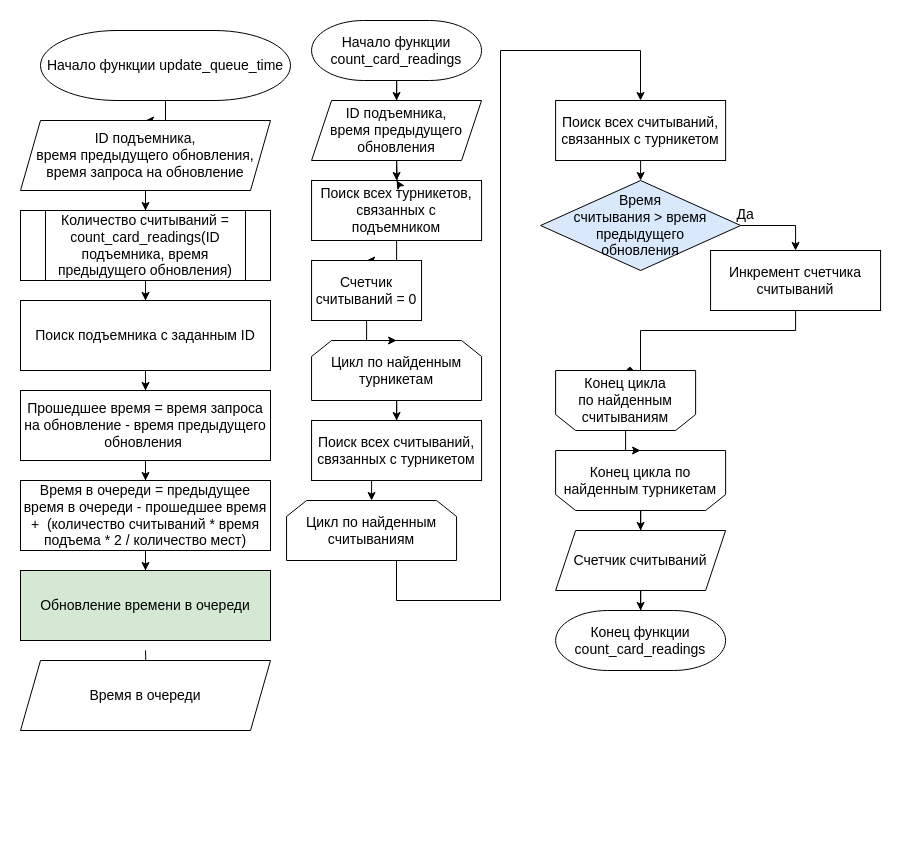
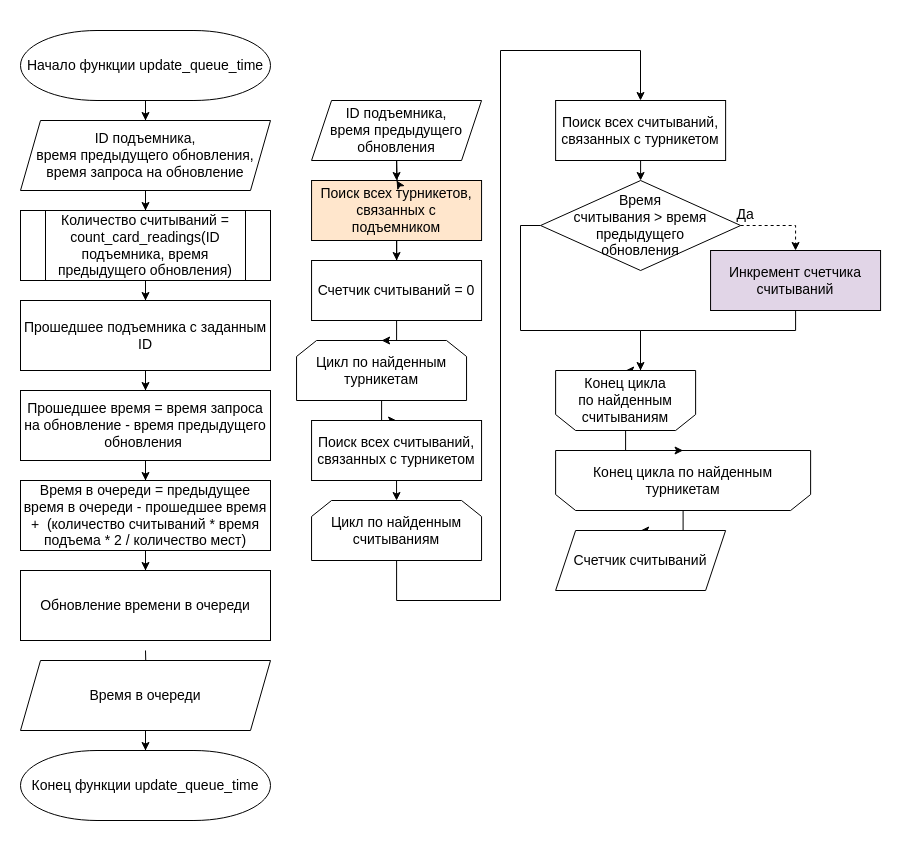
node "Начало функции count_card_readings": removed
node "Начало функции update_queue_time": moved (166, 66) -> (146, 66)
edge "Начало функции count_card_readings" -> "ID подъемника, время предыдущего обновления": removed
node "Поиск всех турникетов, связанных с подъемником": fillcolor #ffffff -> #ffe6cc
node "Время считывания > время предыдущего обновления": fillcolor #dae8fc -> #ffffff
edge "Время считывания > время предыдущего обновления" -> "Инкремент счетчика считываний": style solid -> dashed
node "Инкремент счетчика считываний": fillcolor #ffffff -> #e1d5e7
node "Счетчик считываний = 0": size 110x60 -> 170x60
edge "Время считывания > время предыдущего обновления" -> "Конец цикла по найденным считываниям": added
node "Поиск подъемника с заданным ID": label "Поиск подъемника с заданным ID" -> "Прошедшее подъемника с заданным ID"
edge "Инкремент счетчика считываний" -> "Конец цикла по найденным считываниям": arrowhead diamond -> classic
node "Цикл по найденным турникетам": moved (397, 371) -> (382, 371)
node "Конец цикла по найденным турникетам": size 170x60 -> 255x60
node "Цикл по найденным считываниям": moved (372, 531) -> (397, 531)
edge "Счетчик считываний" -> "Конец функции count_card_readings": removed
node "Обновление времени в очереди": fillcolor #d5e8d4 -> #ffffff
node "Конец функции count_card_readings": removed
edge "Время в очереди" -> "Конец функции update_queue_time": added
node "Конец функции update_queue_time": added
